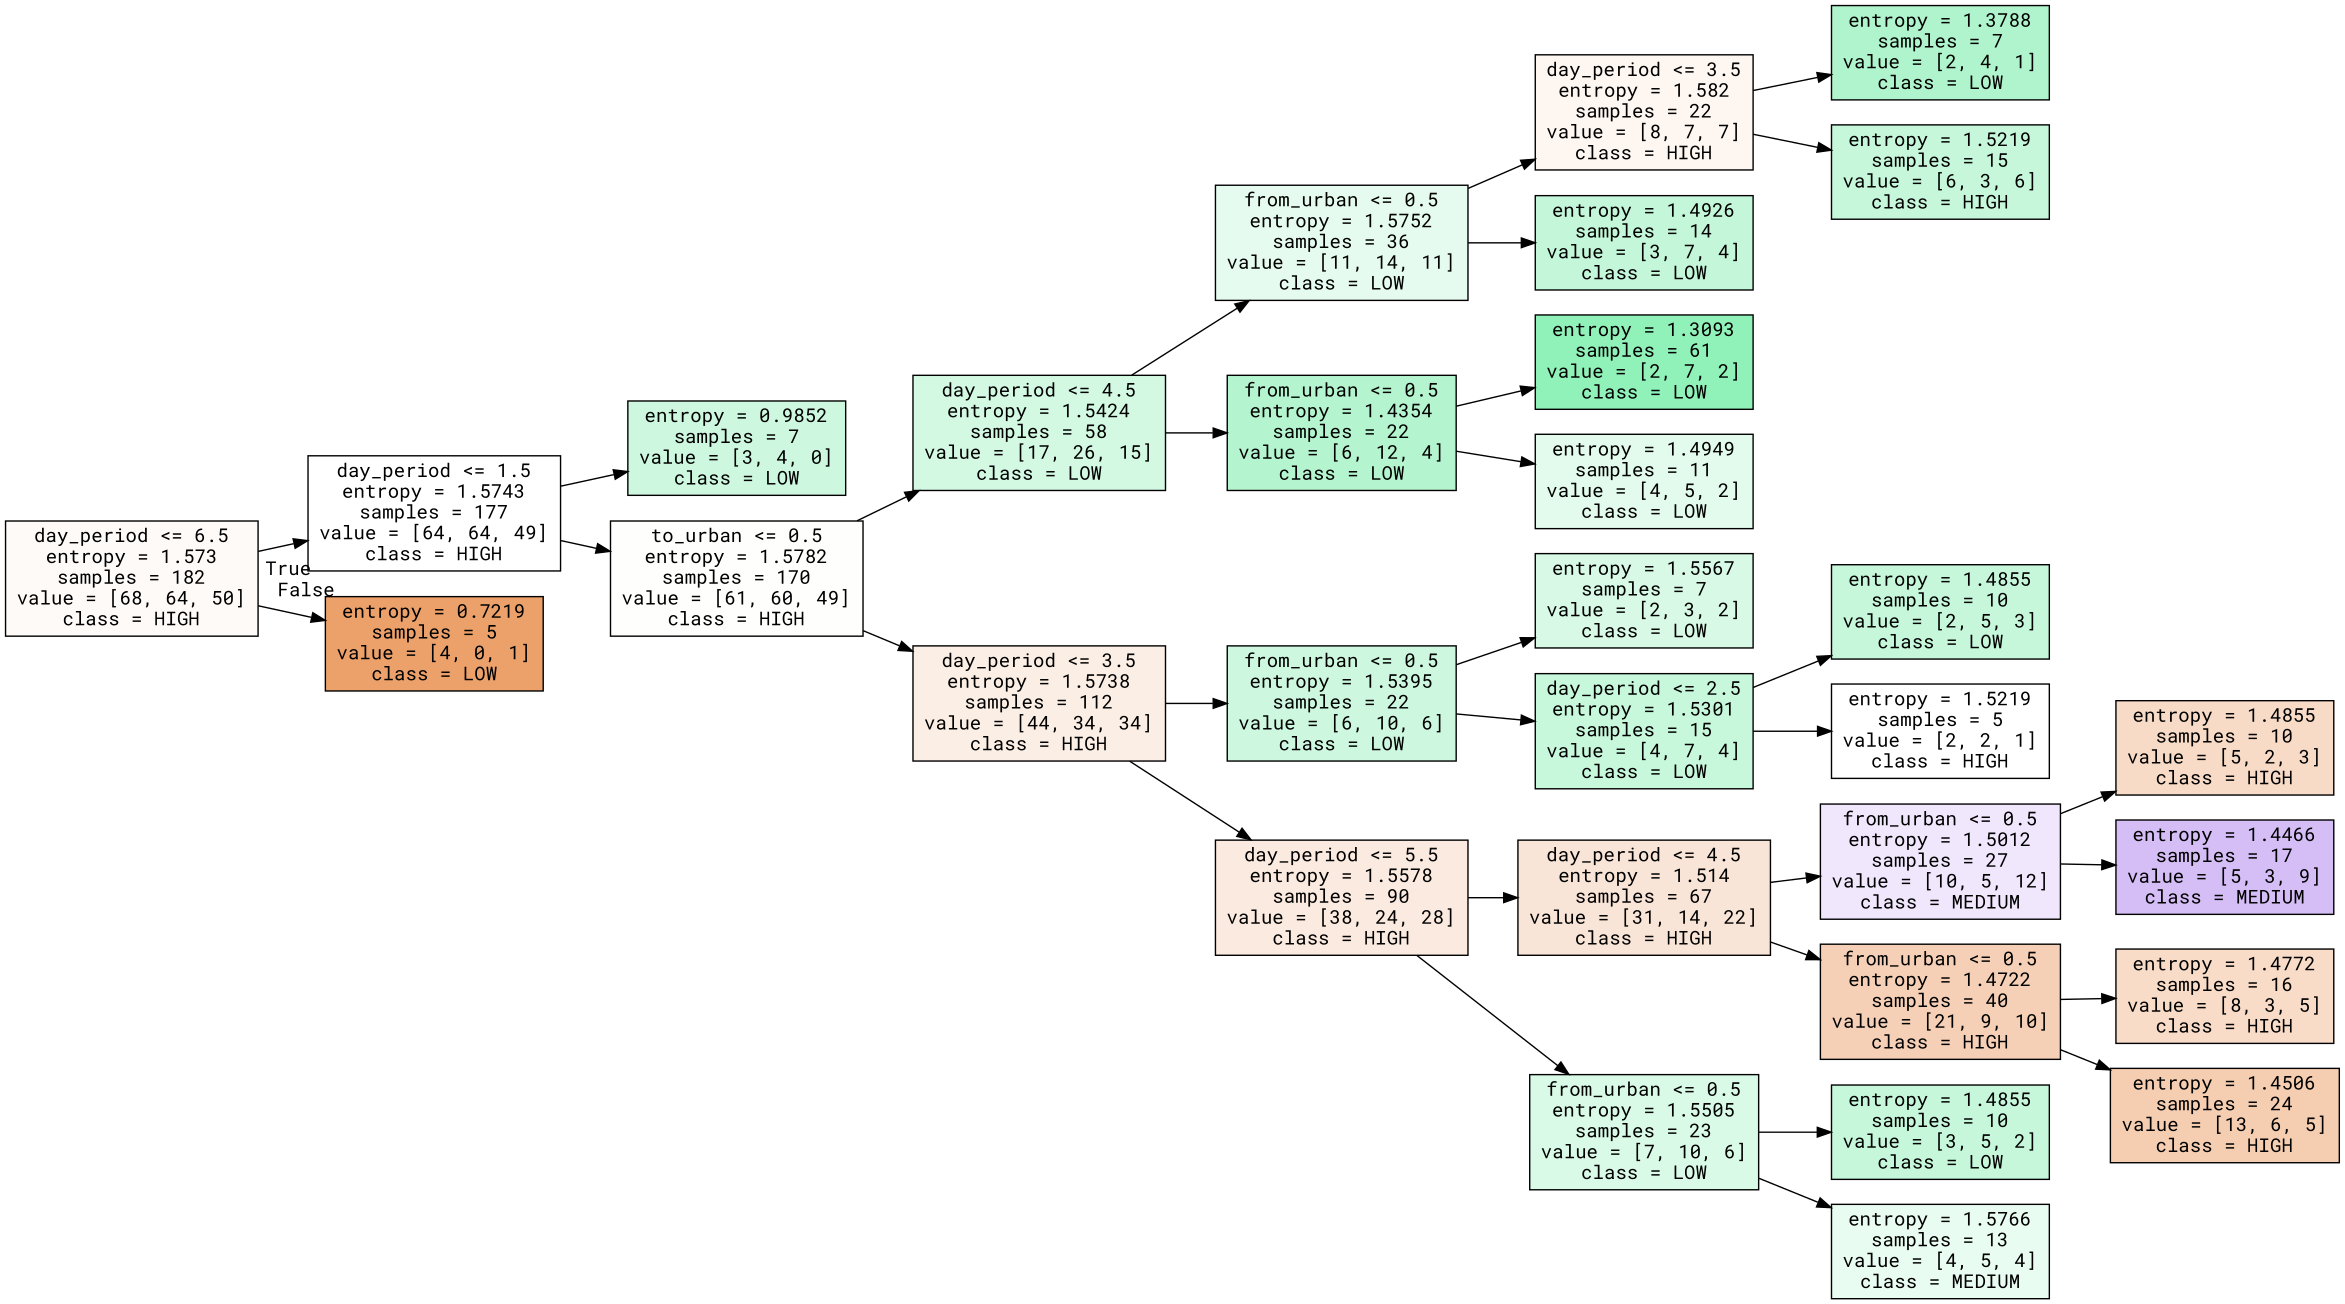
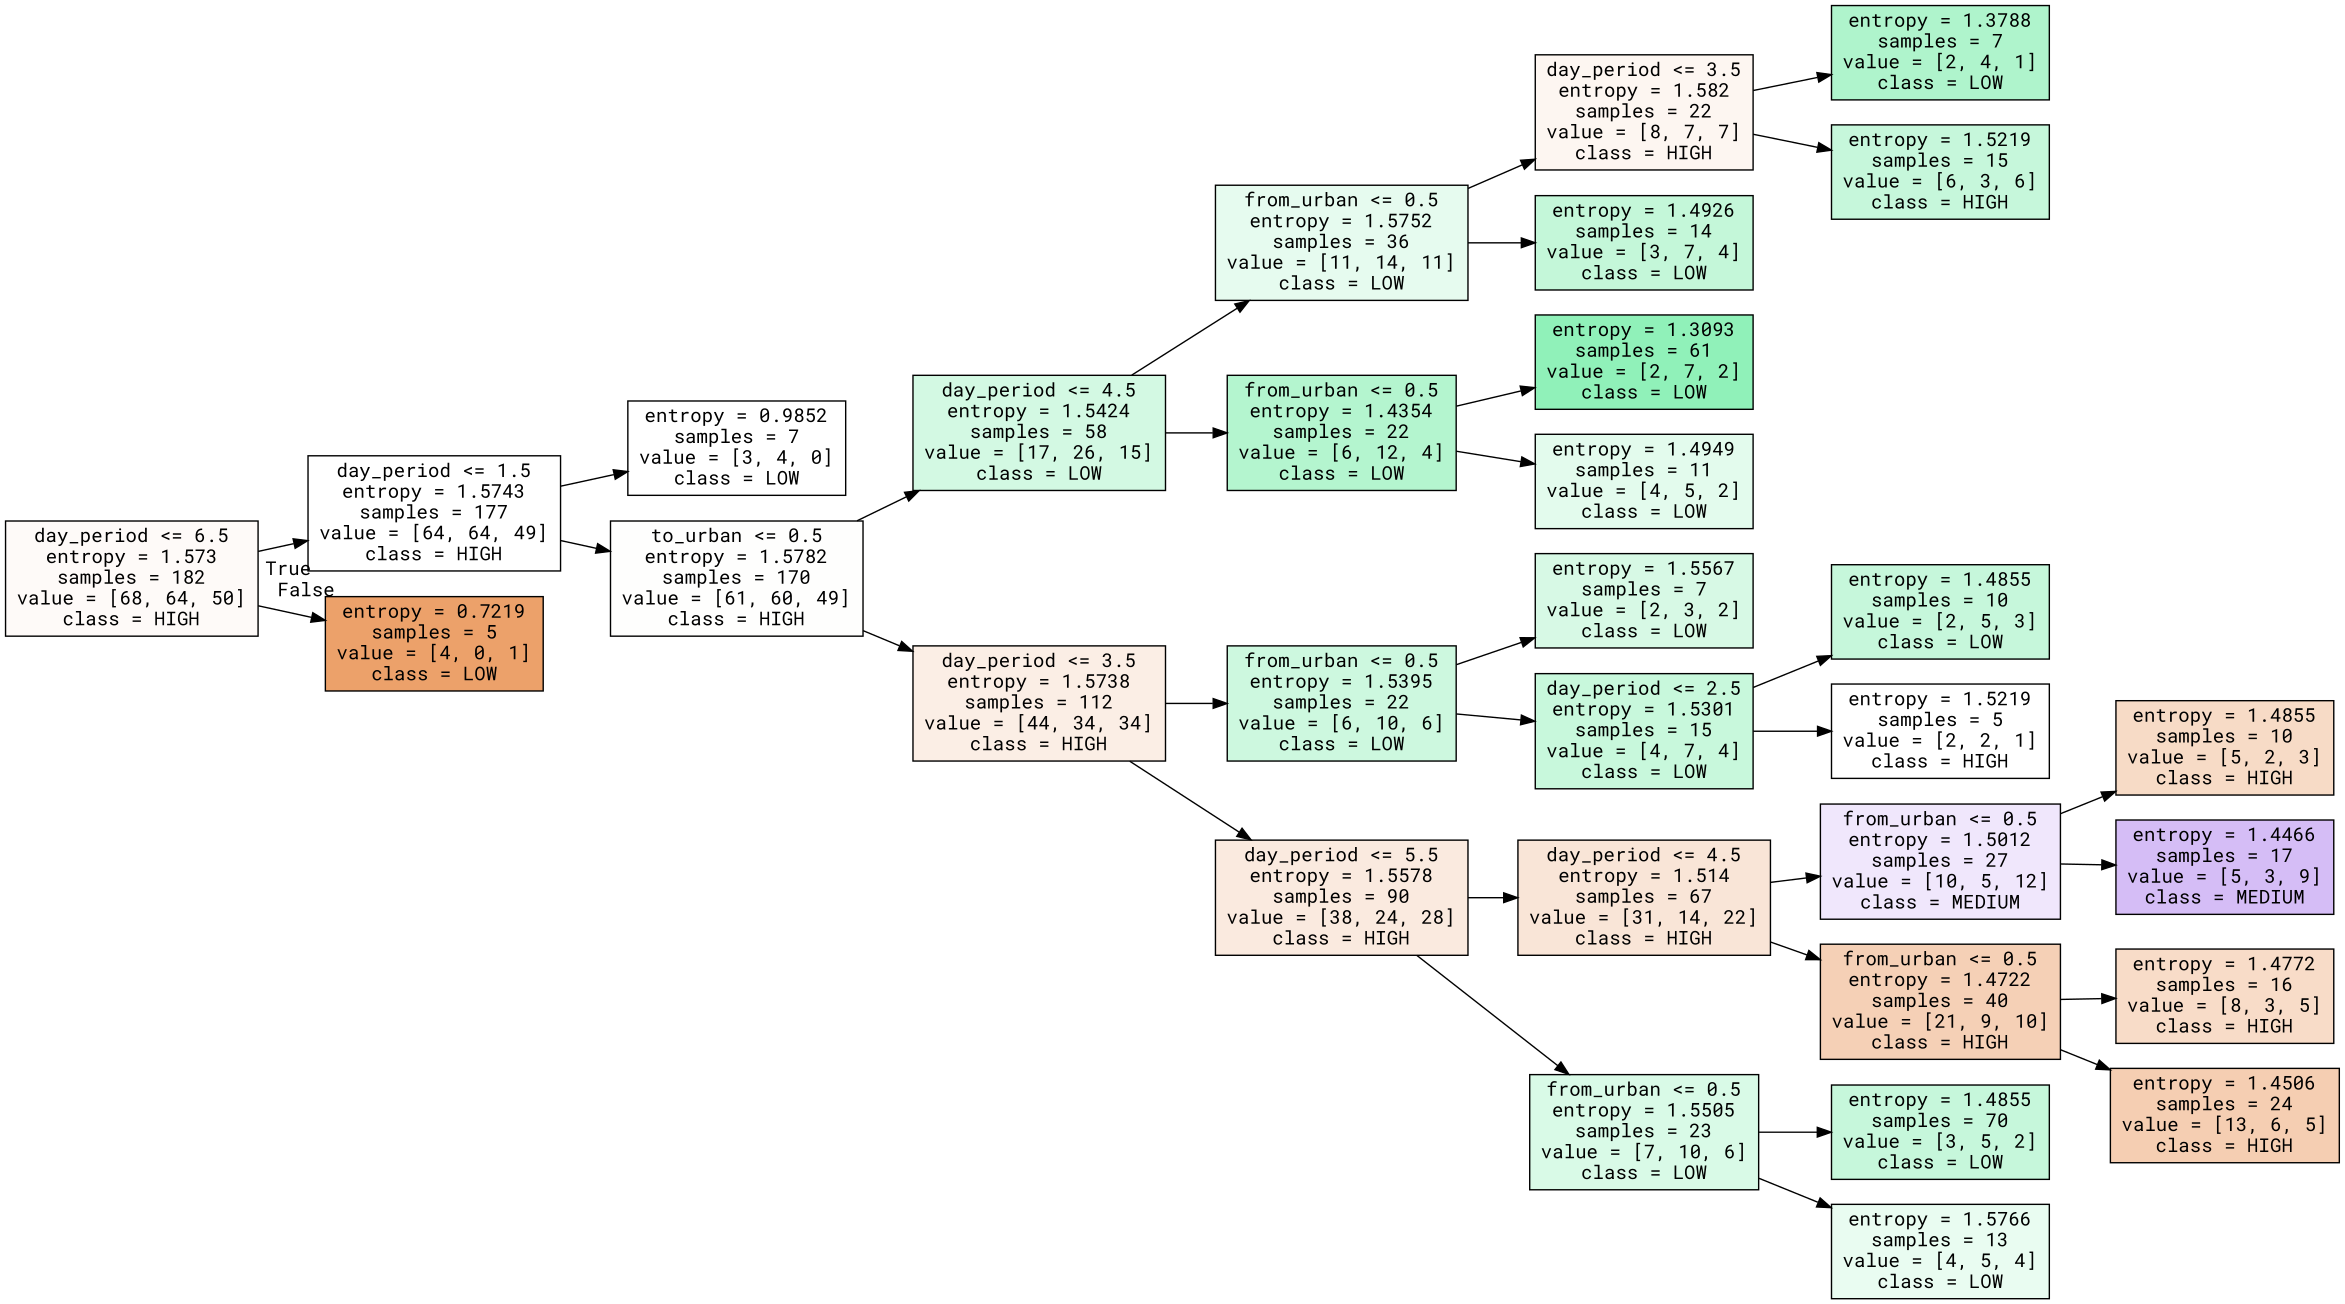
node "entropy = 0.9852 samples = 7 value = [3, 4, 0] class = LOW": fillcolor #39e58140 -> #e5813900
node "entropy = 1.4855 samples = 10 value = [3, 5, 2] class = LOW": label "entropy = 1.4855 samples = 10 value = [3, 5, 2] class = LOW" -> "entropy = 1.4855 samples = 70 value = [3, 5, 2] class = LOW"
node "entropy = 1.5766 samples = 13 value = [4, 5, 4] class = MEDIUM": label "entropy = 1.5766 samples = 13 value = [4, 5, 4] class = MEDIUM" -> "entropy = 1.5766 samples = 13 value = [4, 5, 4] class = LOW"
